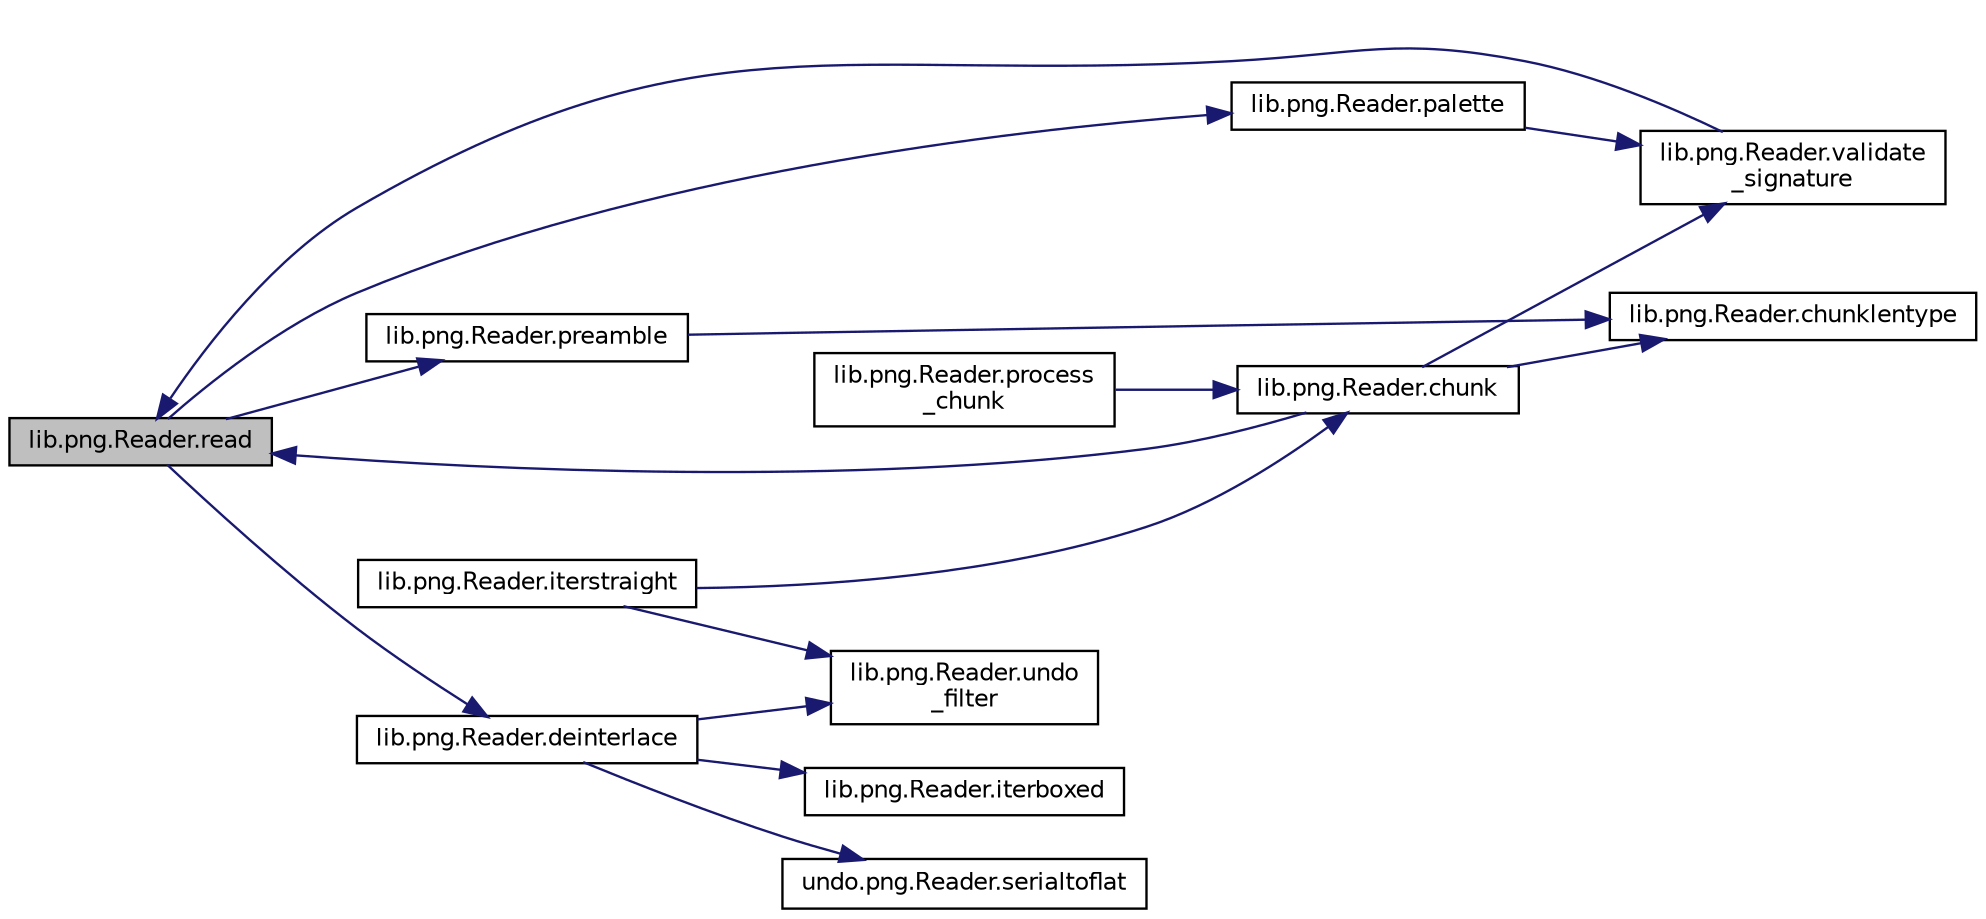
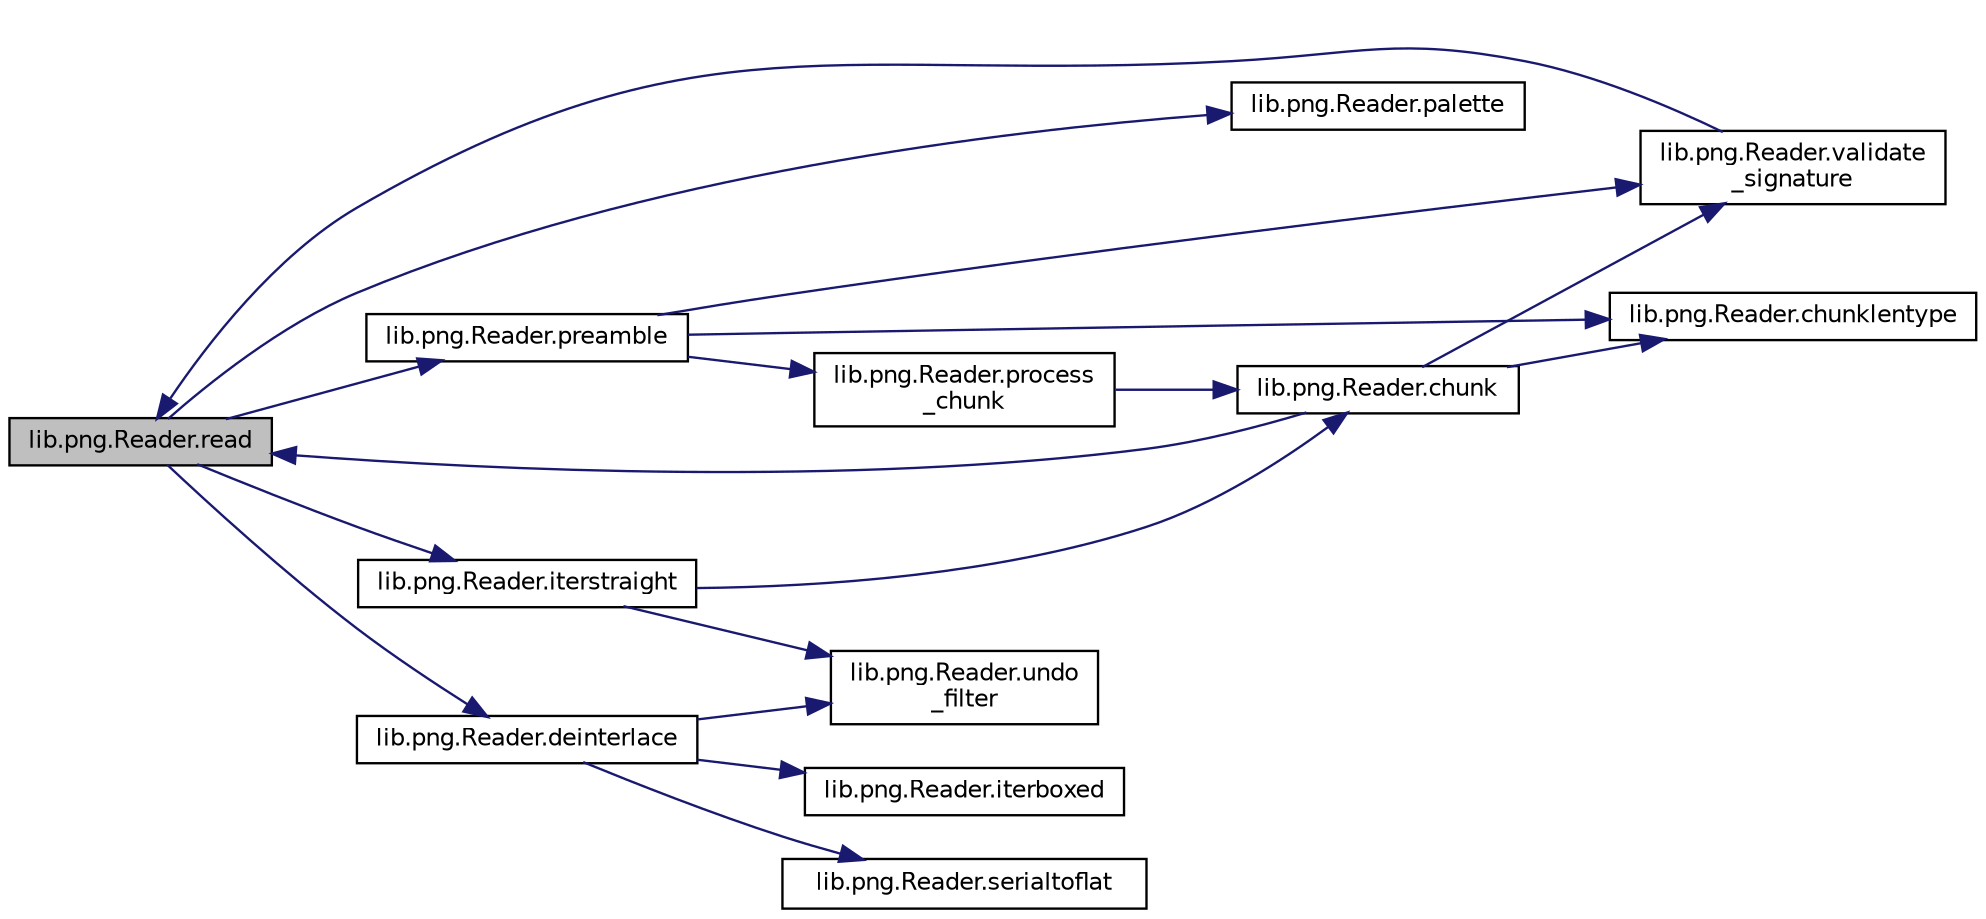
edge "lib.png.Reader.palette" -> "lib.png.Reader.validate _signature": now "lib.png.Reader.preamble" -> "lib.png.Reader.validate _signature"
edge "lib.png.Reader.preamble" -> "lib.png.Reader.process _chunk": added
edge "lib.png.Reader.read" -> "lib.png.Reader.iterstraight": added
node "undo.png.Reader.serialtoflat": label "undo.png.Reader.serialtoflat" -> "lib.png.Reader.serialtoflat"
